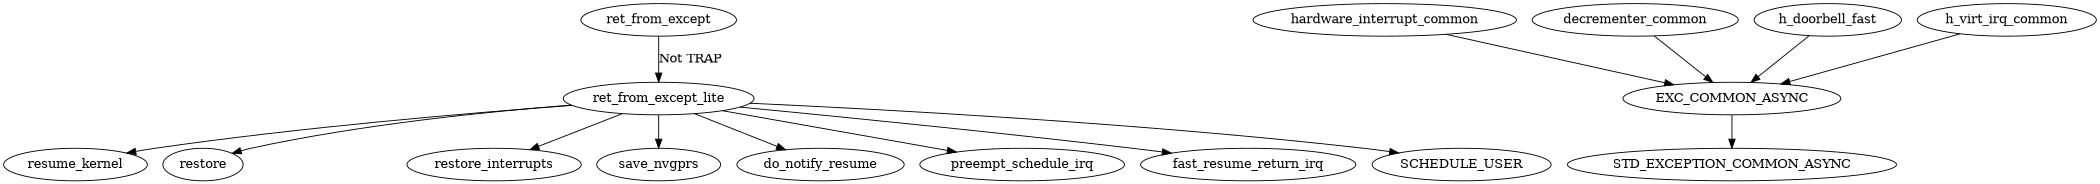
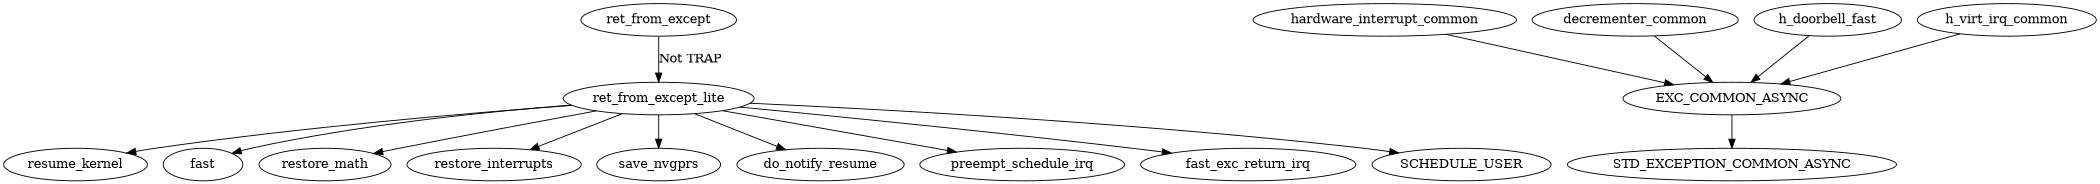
node "restore": label "restore" -> "fast"
node "restore_math": added
node "fast_resume_return_irq": label "fast_resume_return_irq" -> "fast_exc_return_irq"
